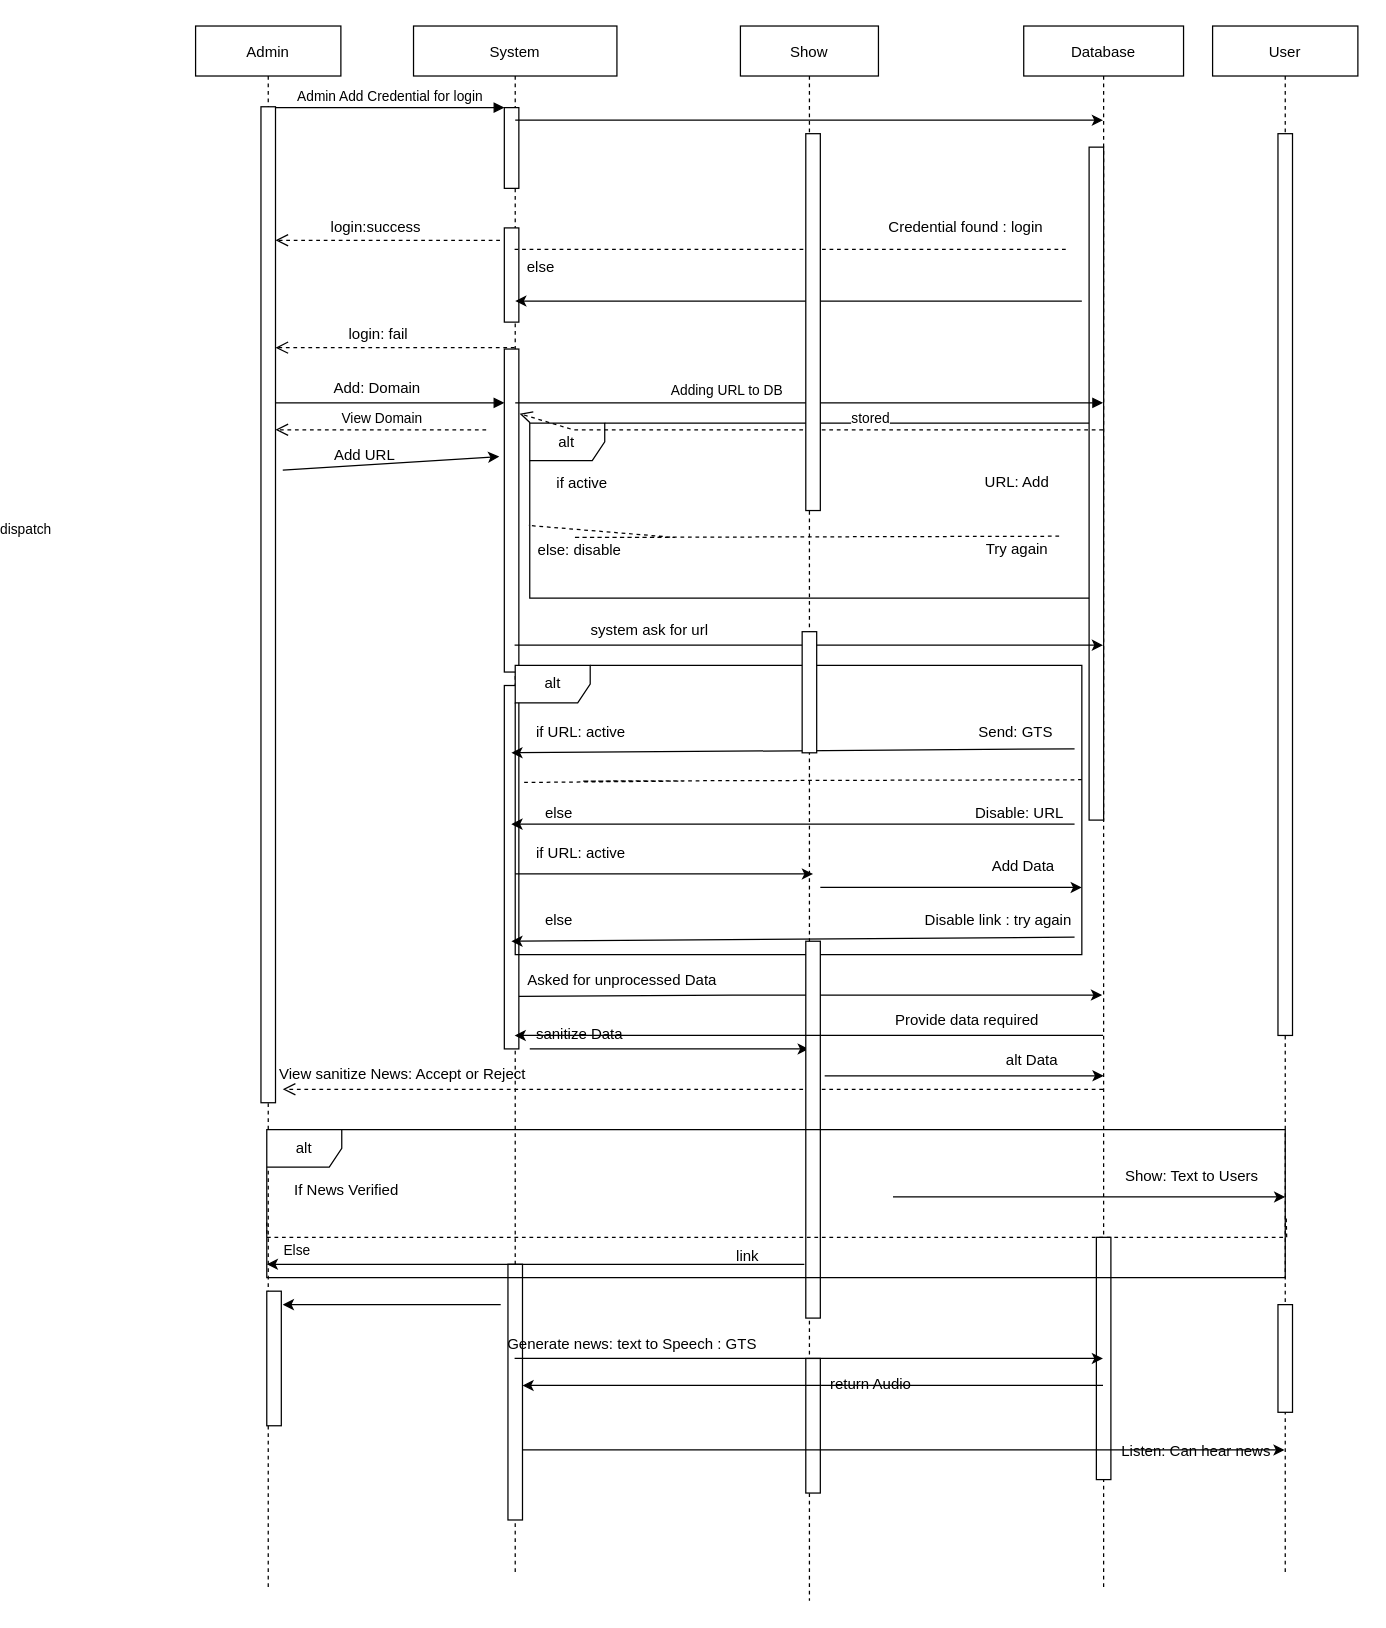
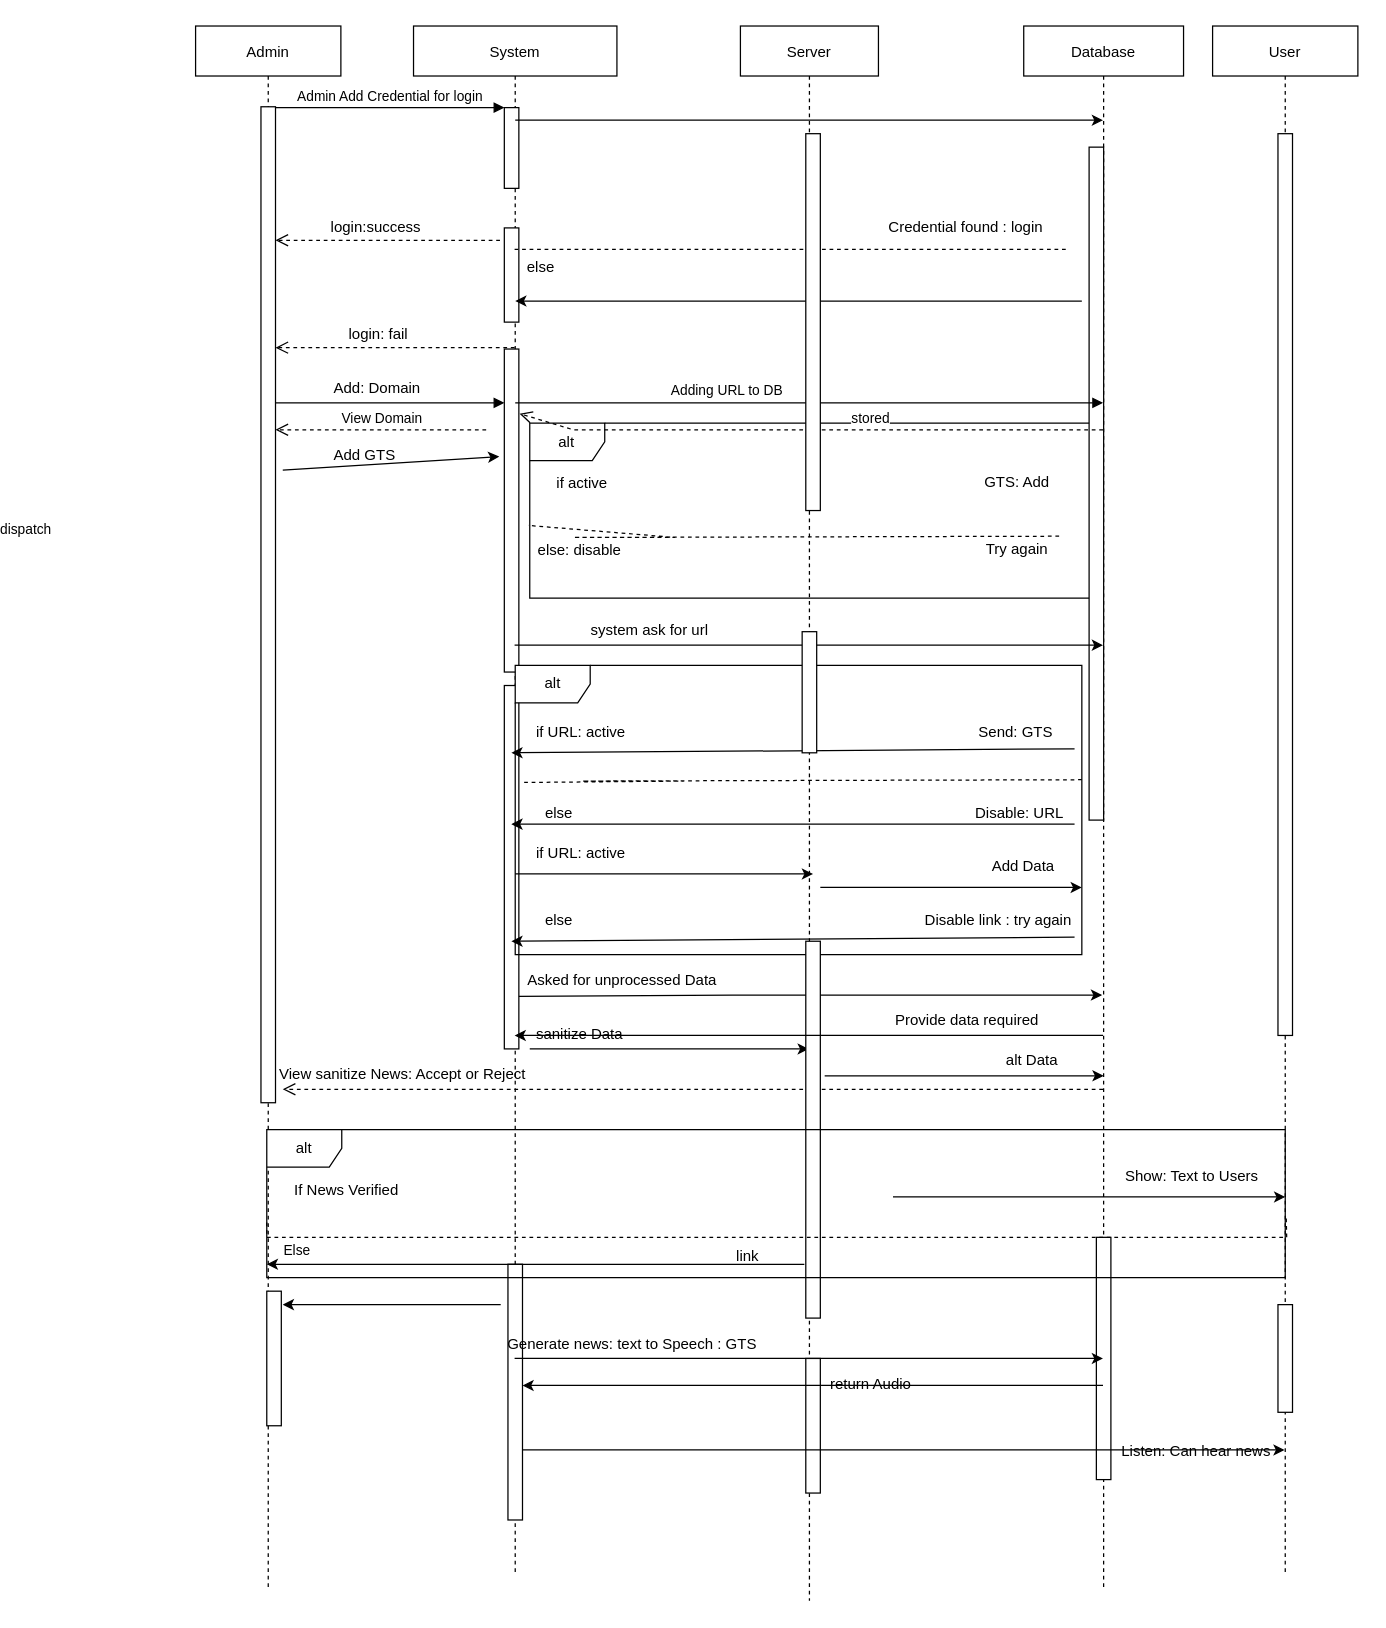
node "Show": label "Show" -> "Server"
node "Add URL": label "Add URL" -> "Add GTS"
node "URL: Add": label "URL: Add" -> "GTS: Add"
